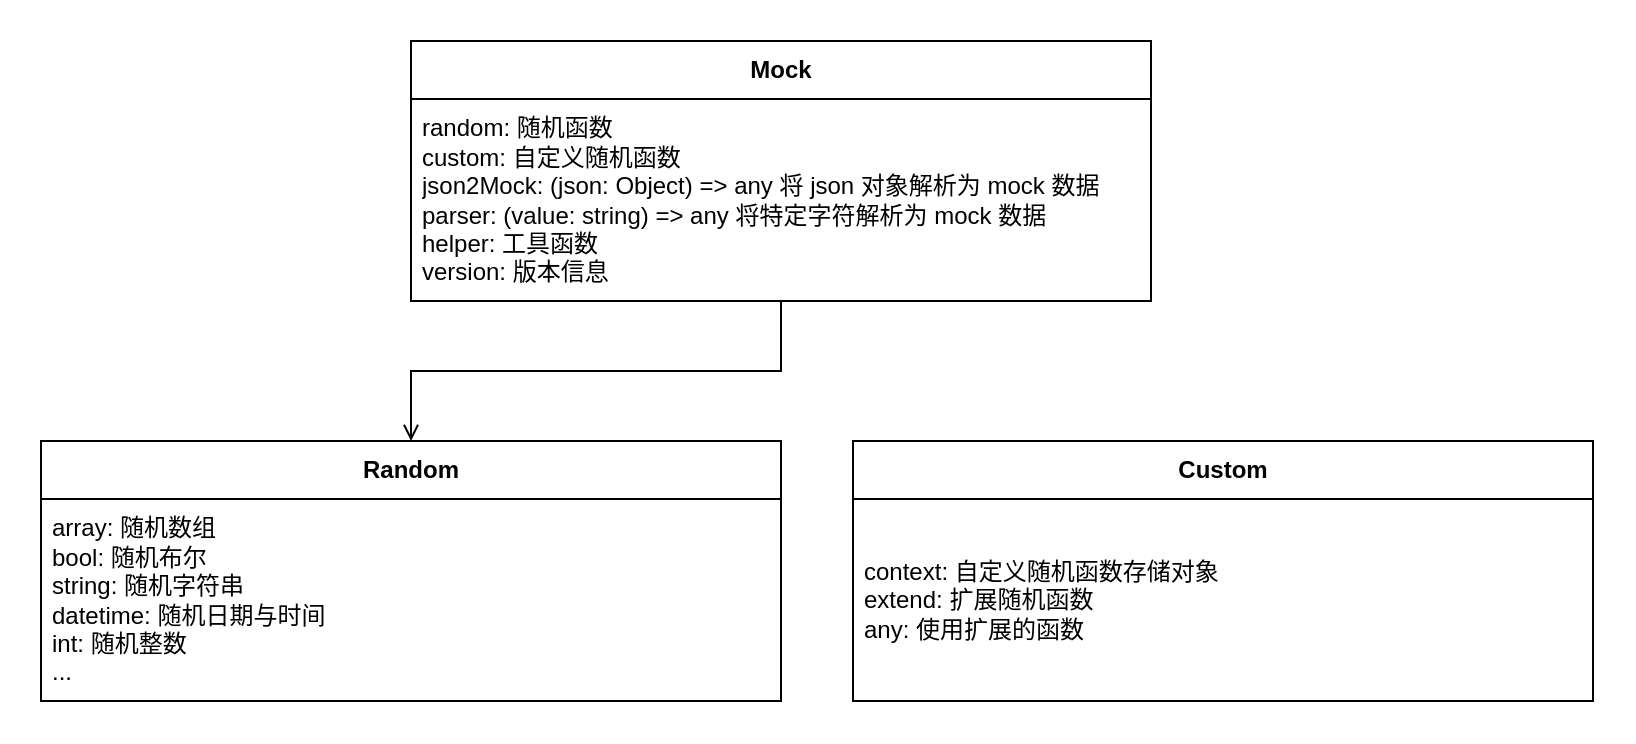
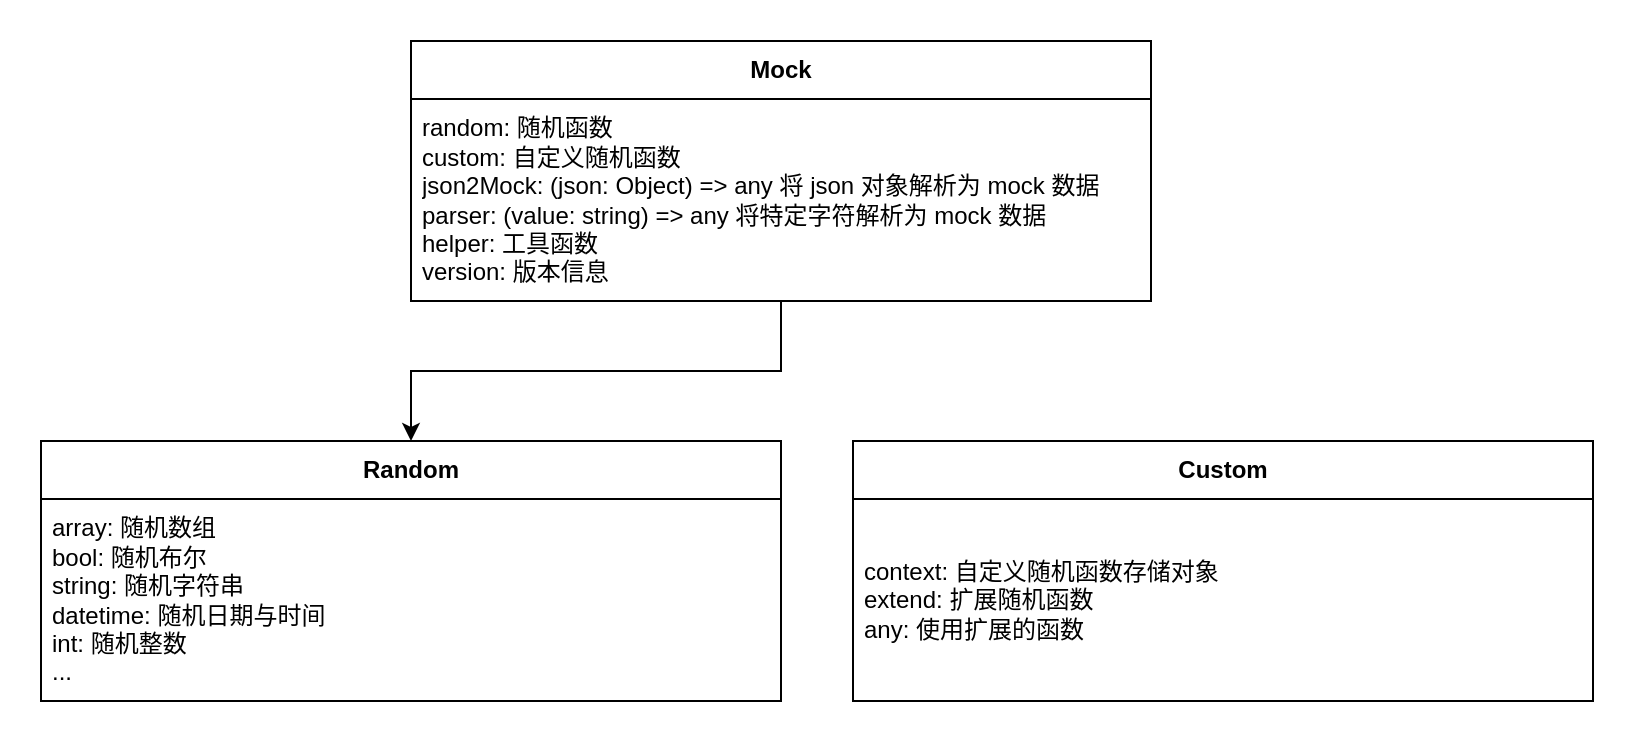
edge "Mock" -> "Random": arrowhead open -> classic
